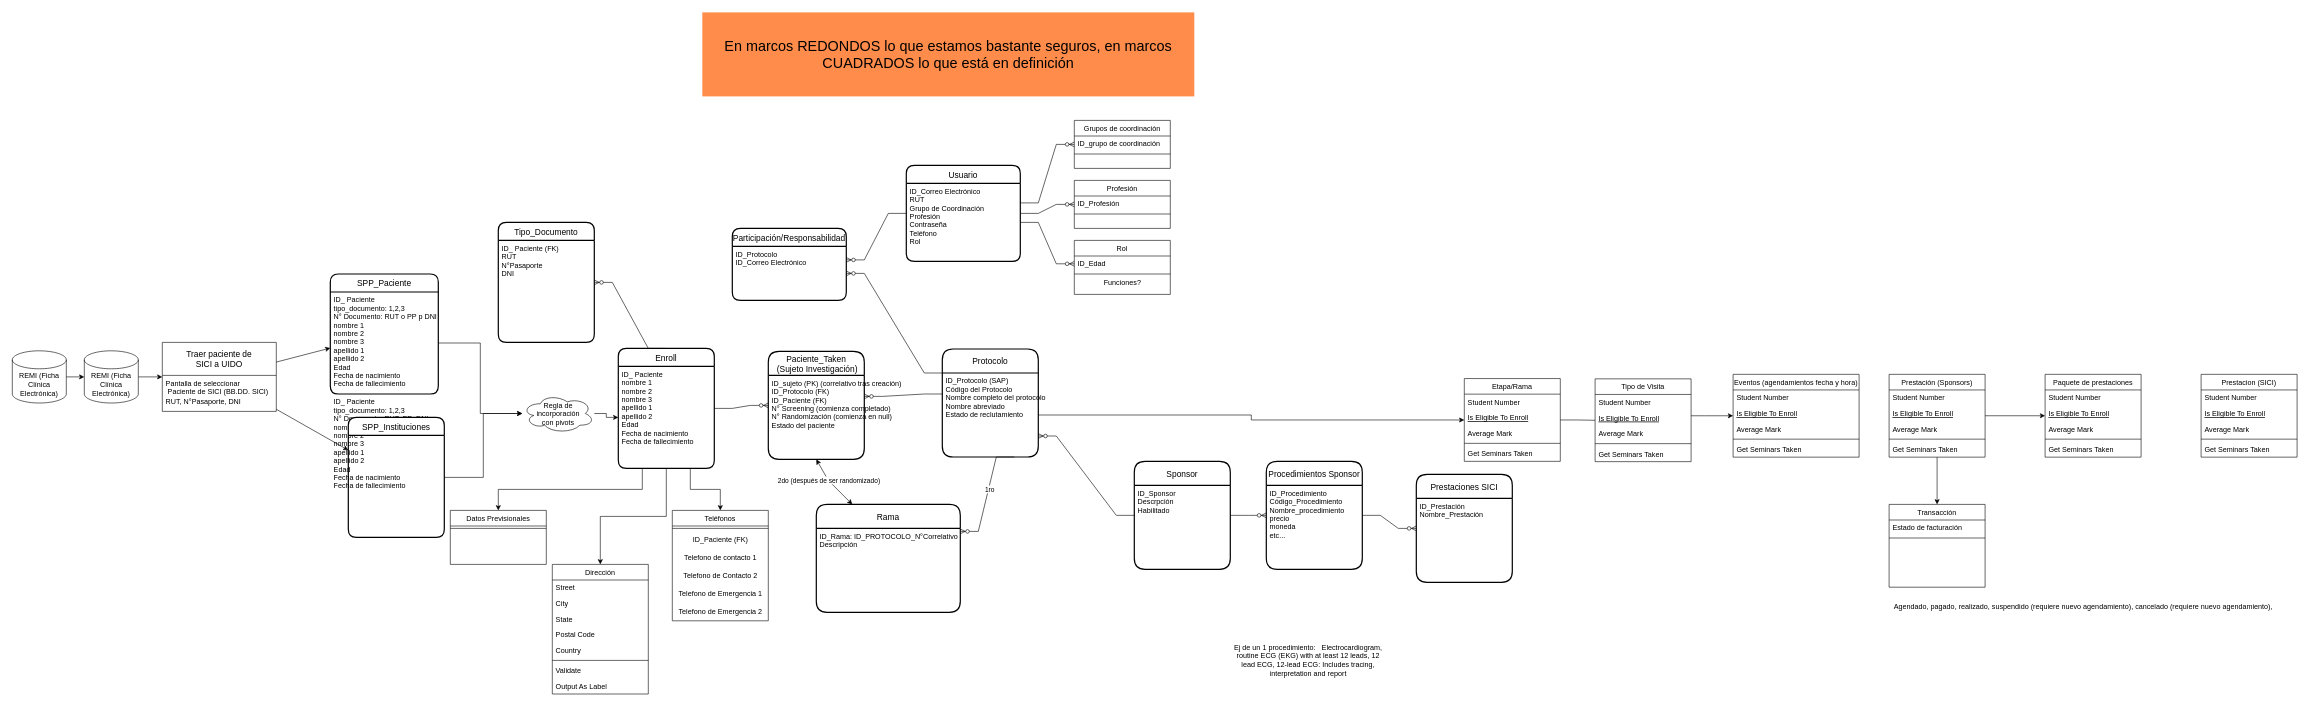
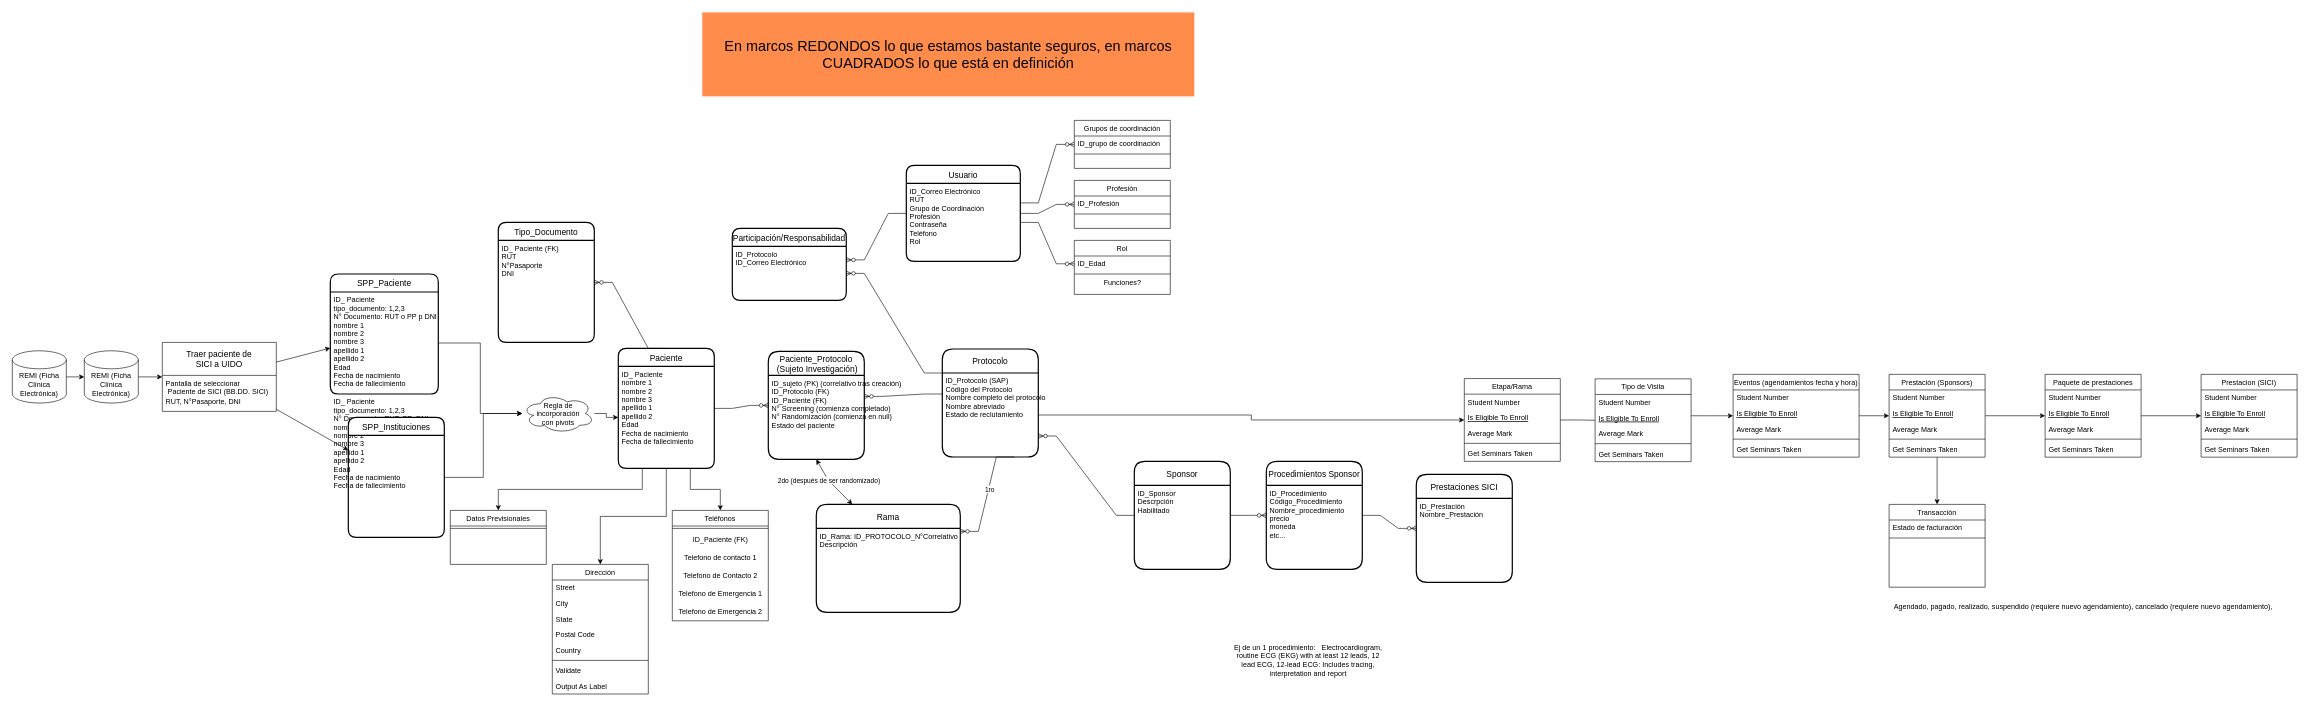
node "Enroll": label "Enroll" -> "Paciente"
node "Paciente_Taken (Sujeto Investigación)": label "Paciente_Taken (Sujeto Investigación)" -> "Paciente_Protocolo (Sujeto Investigación)"
edge "Eventos (agendamientos fecha y hora)" -> "Prestación (Sponsors)": added
edge "Paquete de prestaciones" -> "Prestacion (SICI)": added
